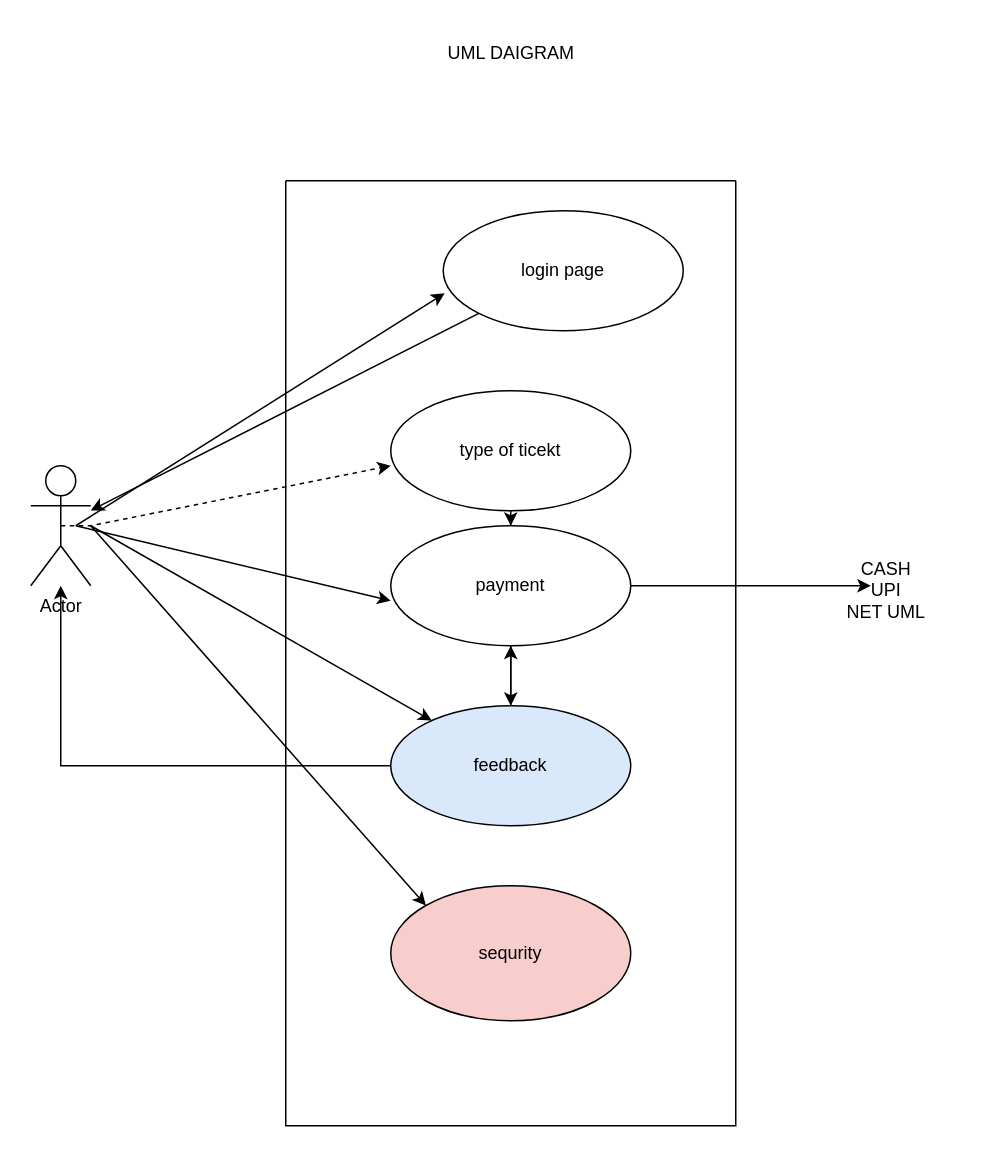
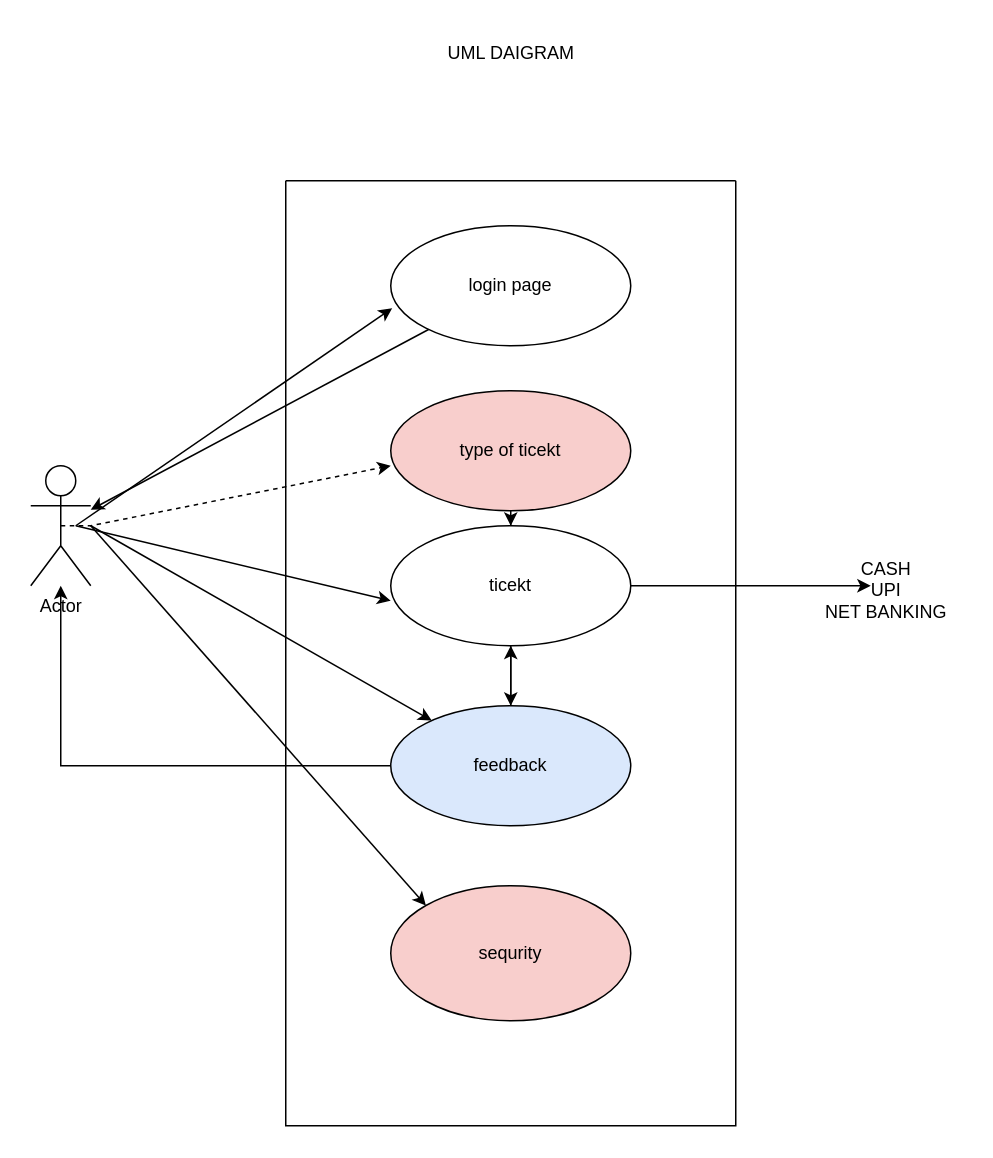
node "login page": moved (563, 271) -> (511, 286)
node "type of ticekt": fillcolor #ffffff -> #f8cecc
node "payment": label "payment" -> "ticekt"
node "CASH UPI NET UML": label "CASH UPI NET UML" -> "CASH UPI NET BANKING"
